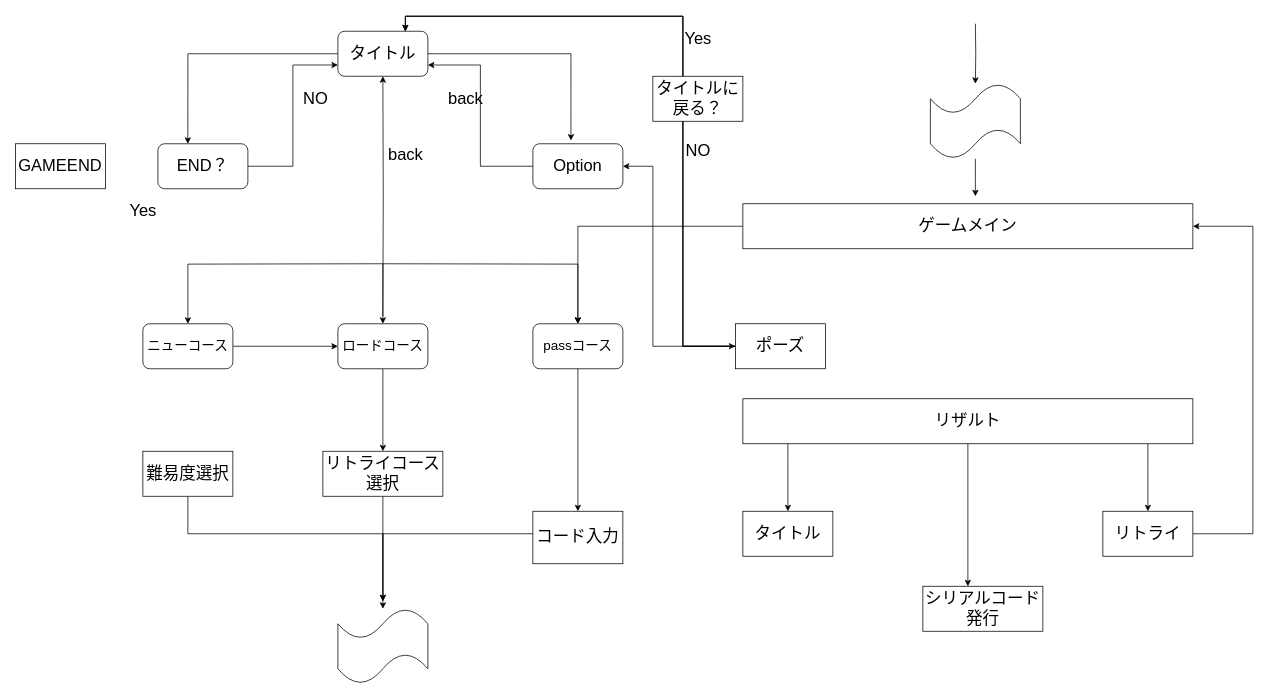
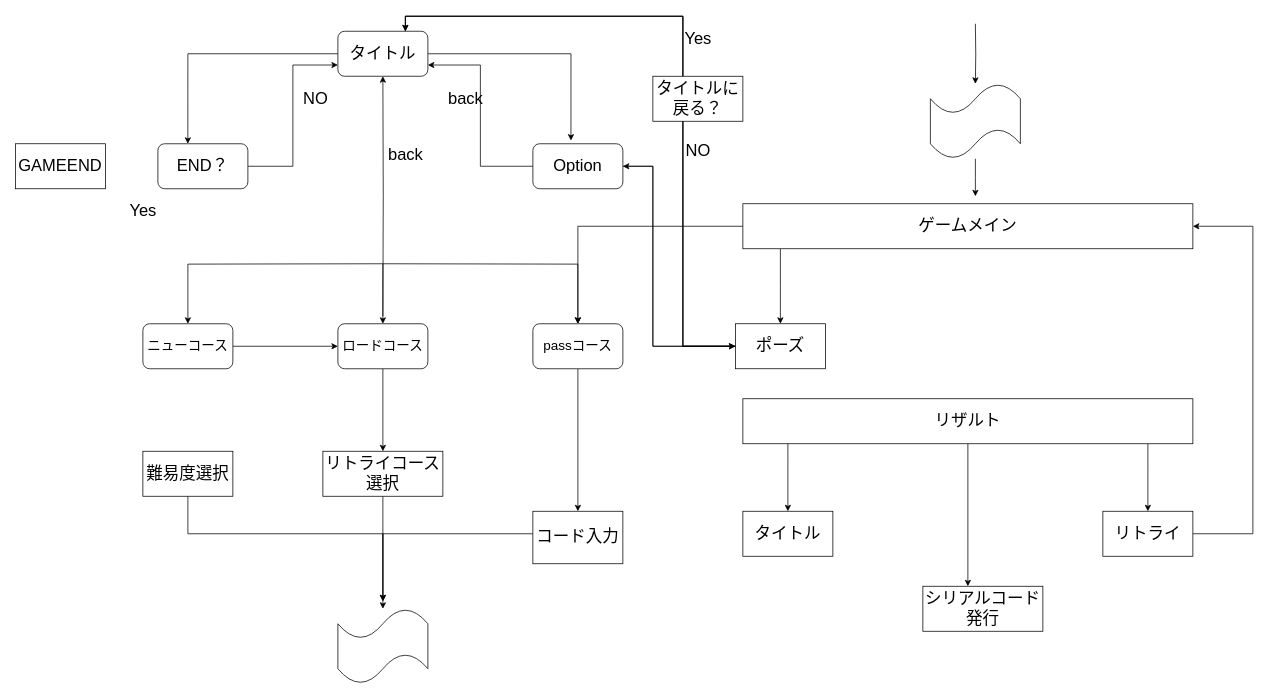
edge "Option" -> "ポーズ": added
edge "ゲームメイン" -> "ポーズ": added
